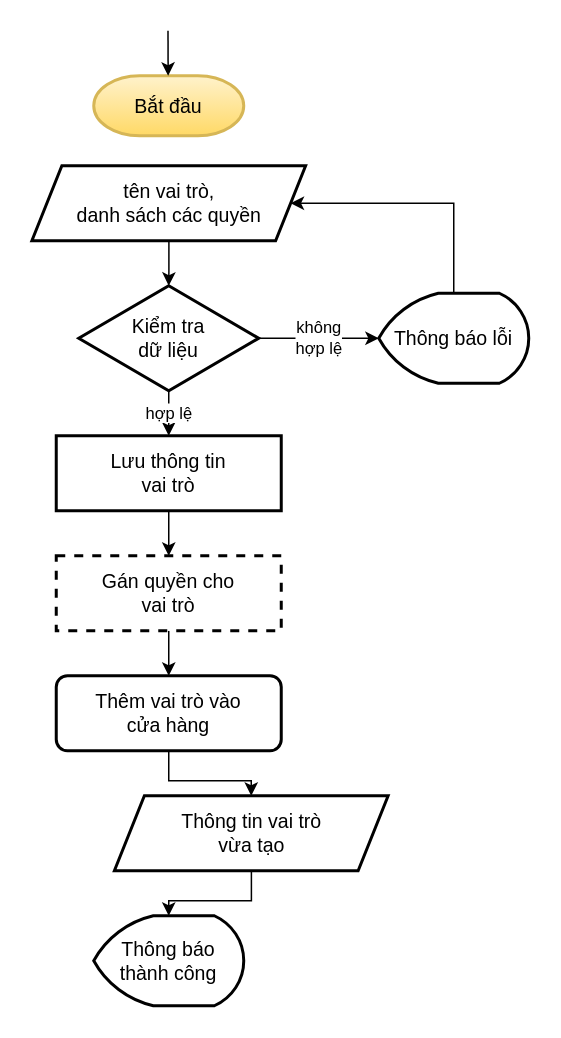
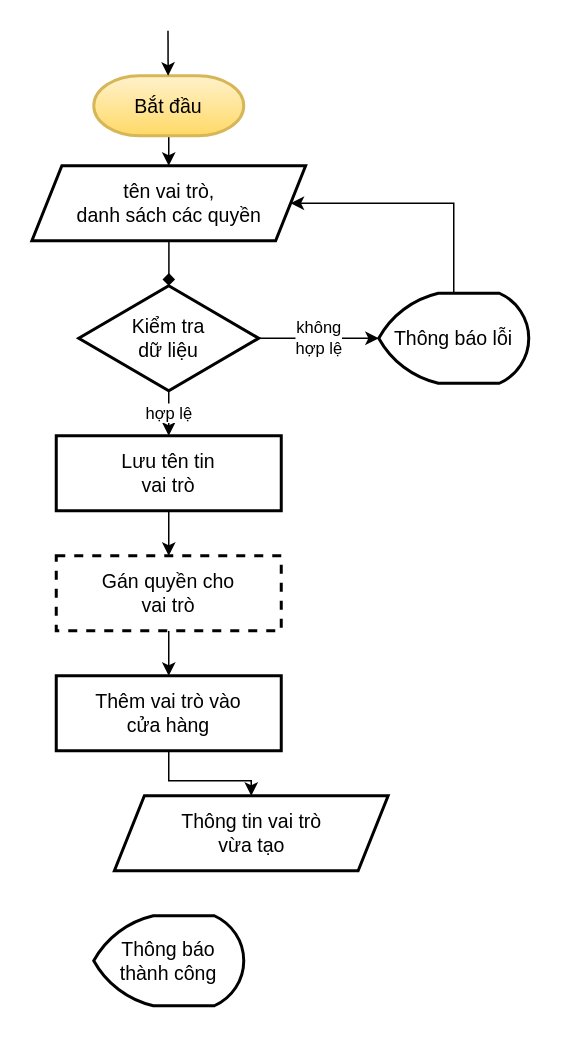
edge "Bắt đầu" -> "tên vai trò, danh sách các quyền": added
edge "tên vai trò, danh sách các quyền" -> "Kiểm tra dữ liệu": arrowhead classic -> diamond
node "Lưu thông tin vai trò": label "Lưu thông tin vai trò" -> "Lưu tên tin vai trò"
node "Thêm vai trò vào cửa hàng": shape rounded rectangle -> rectangle
edge "Thông tin vai trò vừa tạo" -> "Thông báo thành công": removed
